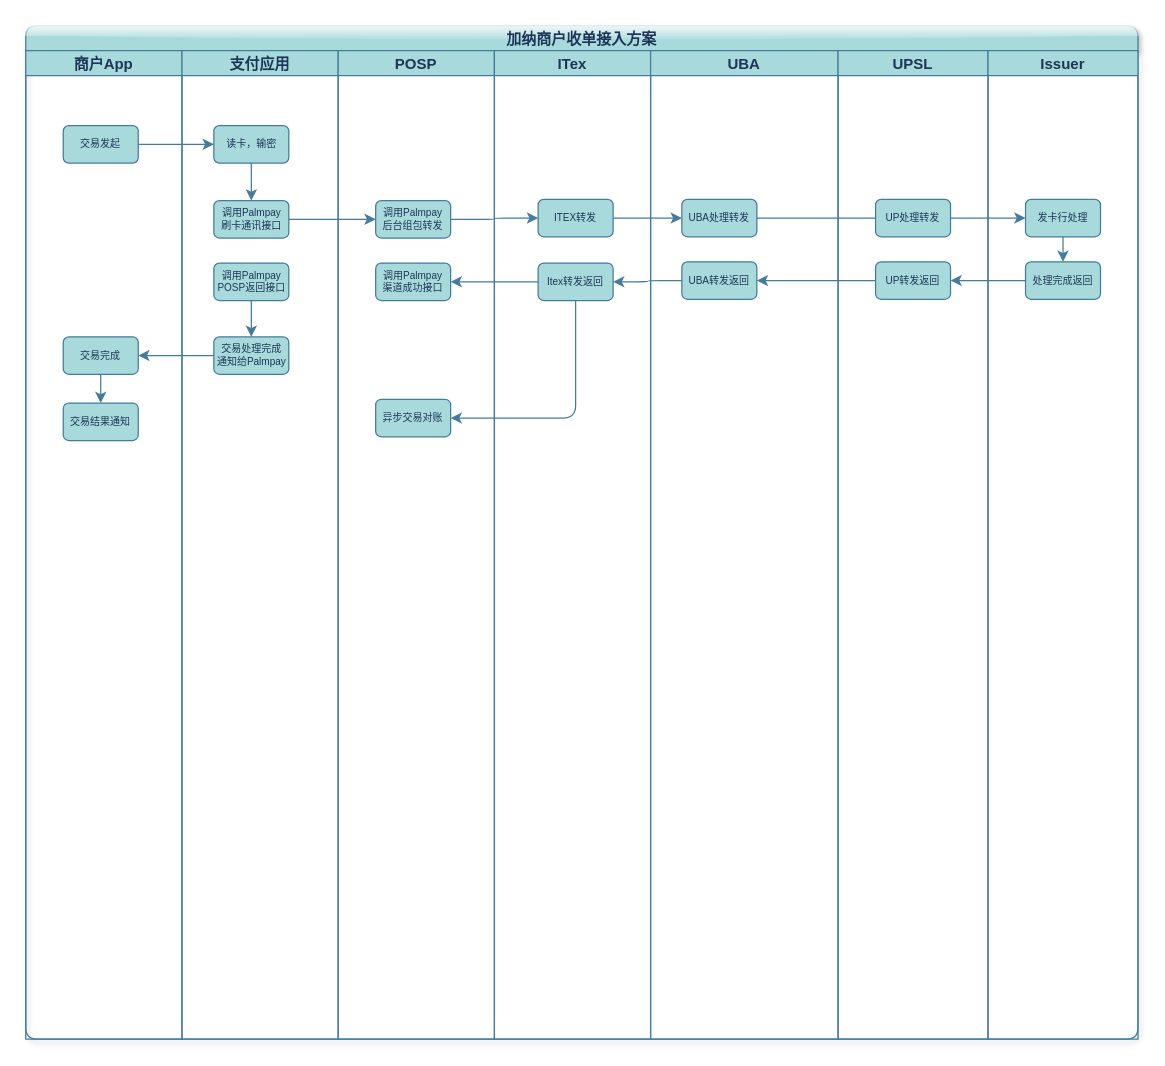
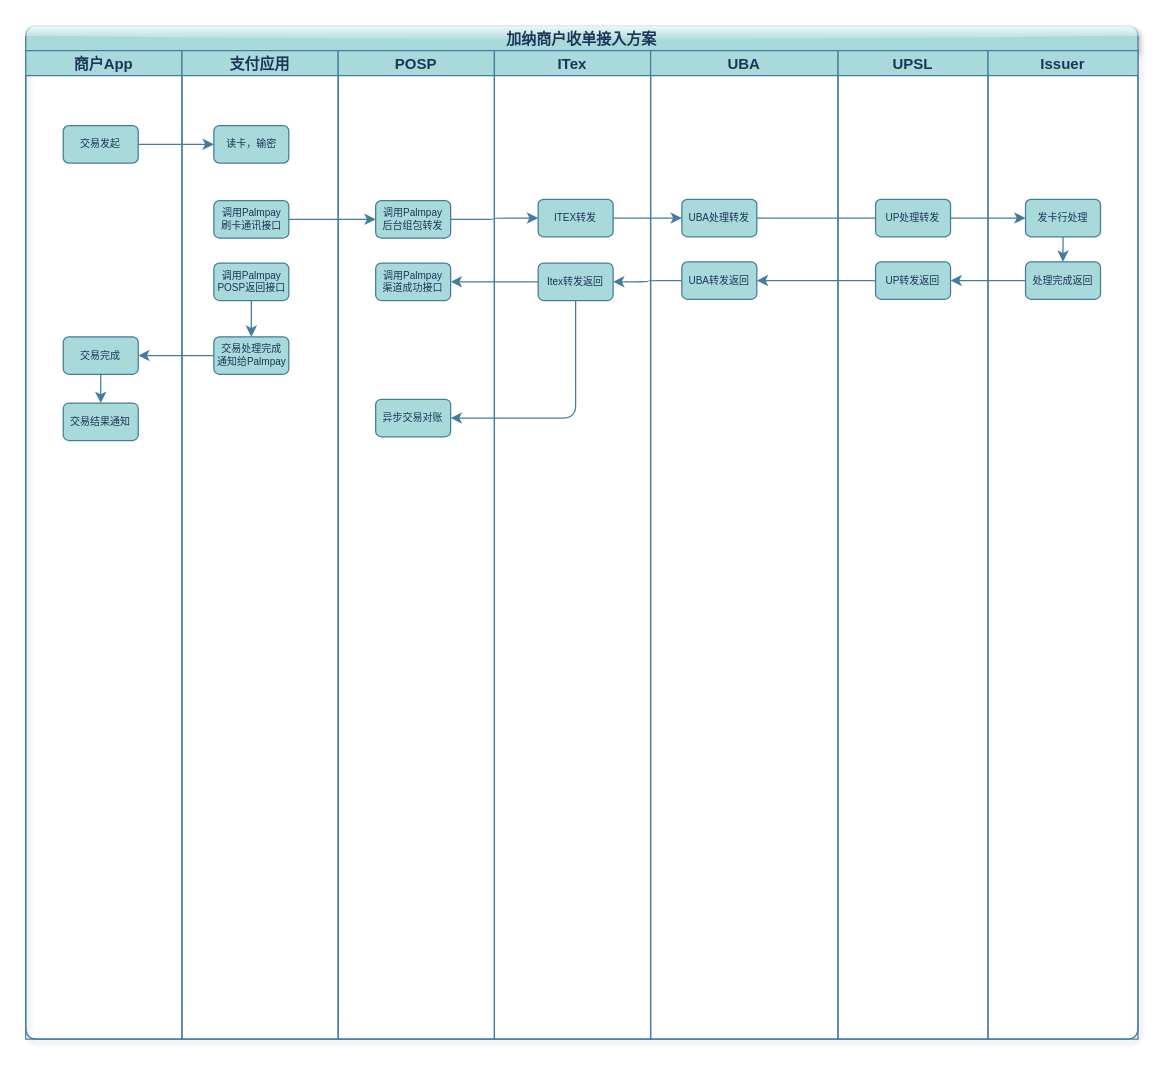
edge "读卡，输密" -> "调用Palmpay 刷卡通讯接口": removed
